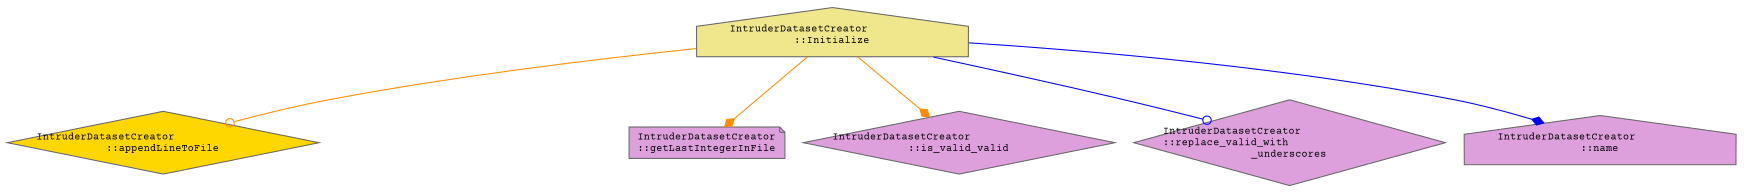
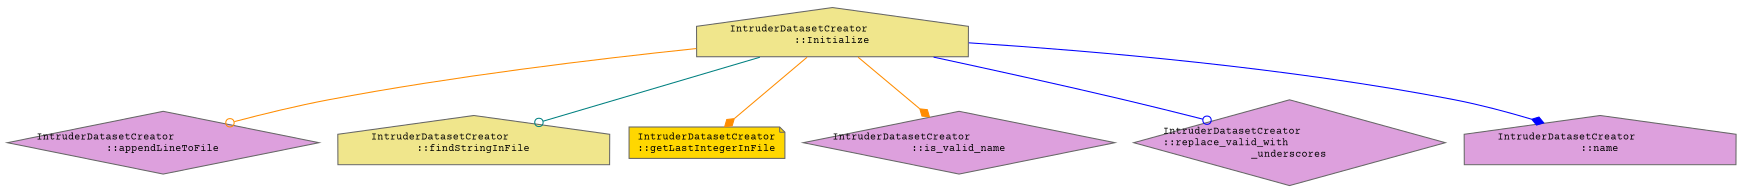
node "IntruderDatasetCreator ::appendLineToFile": fillcolor gold -> plum
node "IntruderDatasetCreator ::findStringInFile": added
node "IntruderDatasetCreator ::getLastIntegerInFile": fillcolor plum -> gold
node "IntruderDatasetCreator ::is_valid_valid": label "IntruderDatasetCreator ::is_valid_valid" -> "IntruderDatasetCreator ::is_valid_name"
